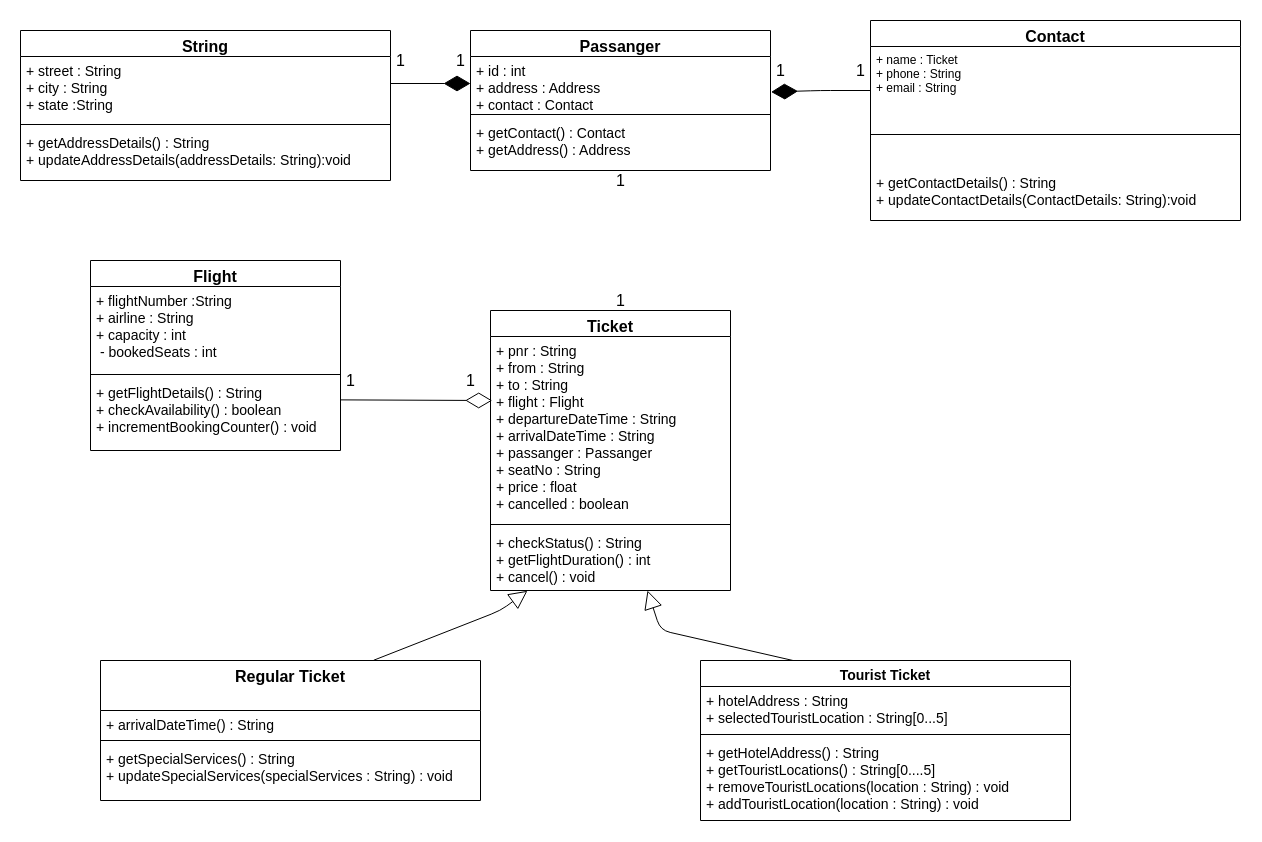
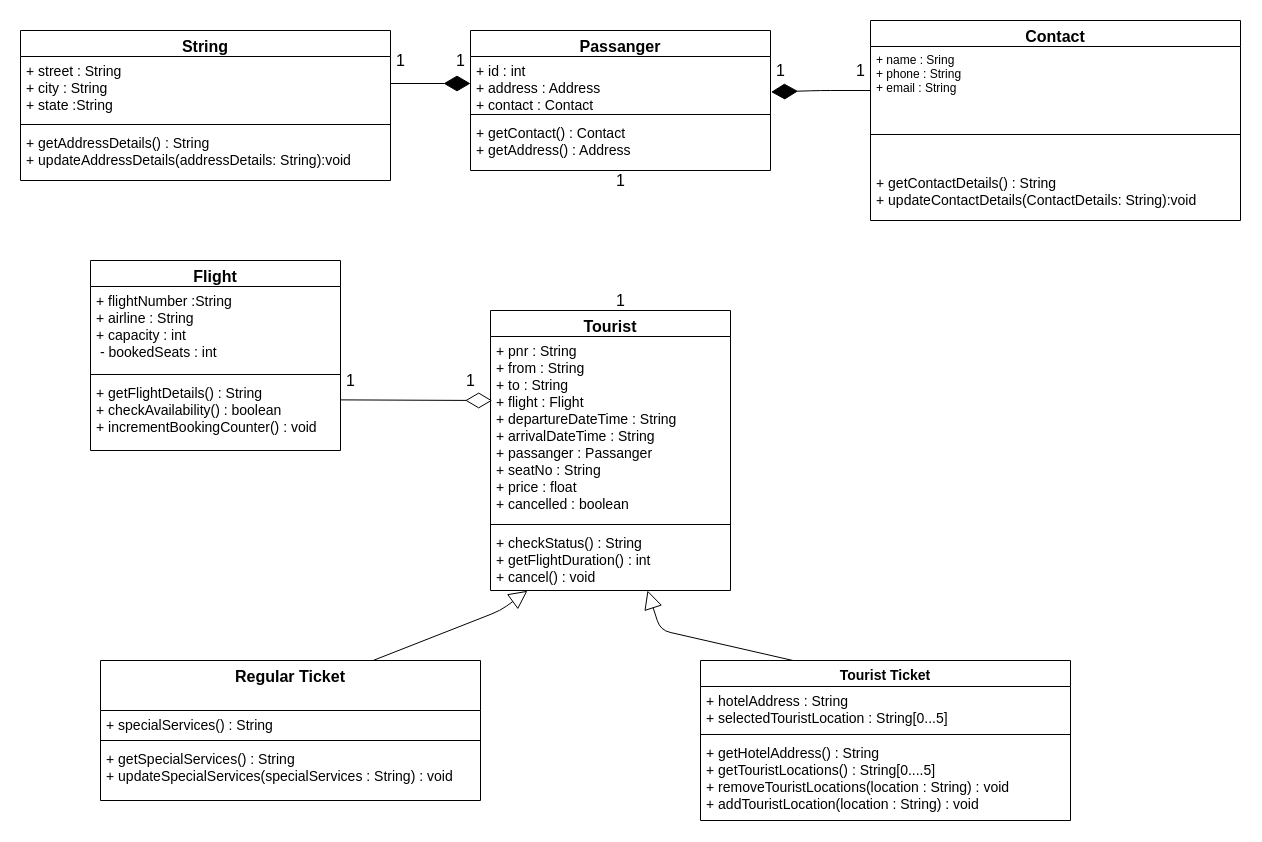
node "+ name : Ticket + phone : String + email : String": label "+ name : Ticket + phone : String + email : String" -> "+ name : Sring + phone : String + email : String"
node "Ticket": label "Ticket" -> "Tourist"
node "+ arrivalDateTime() : String": label "+ arrivalDateTime() : String" -> "+ specialServices() : String"
